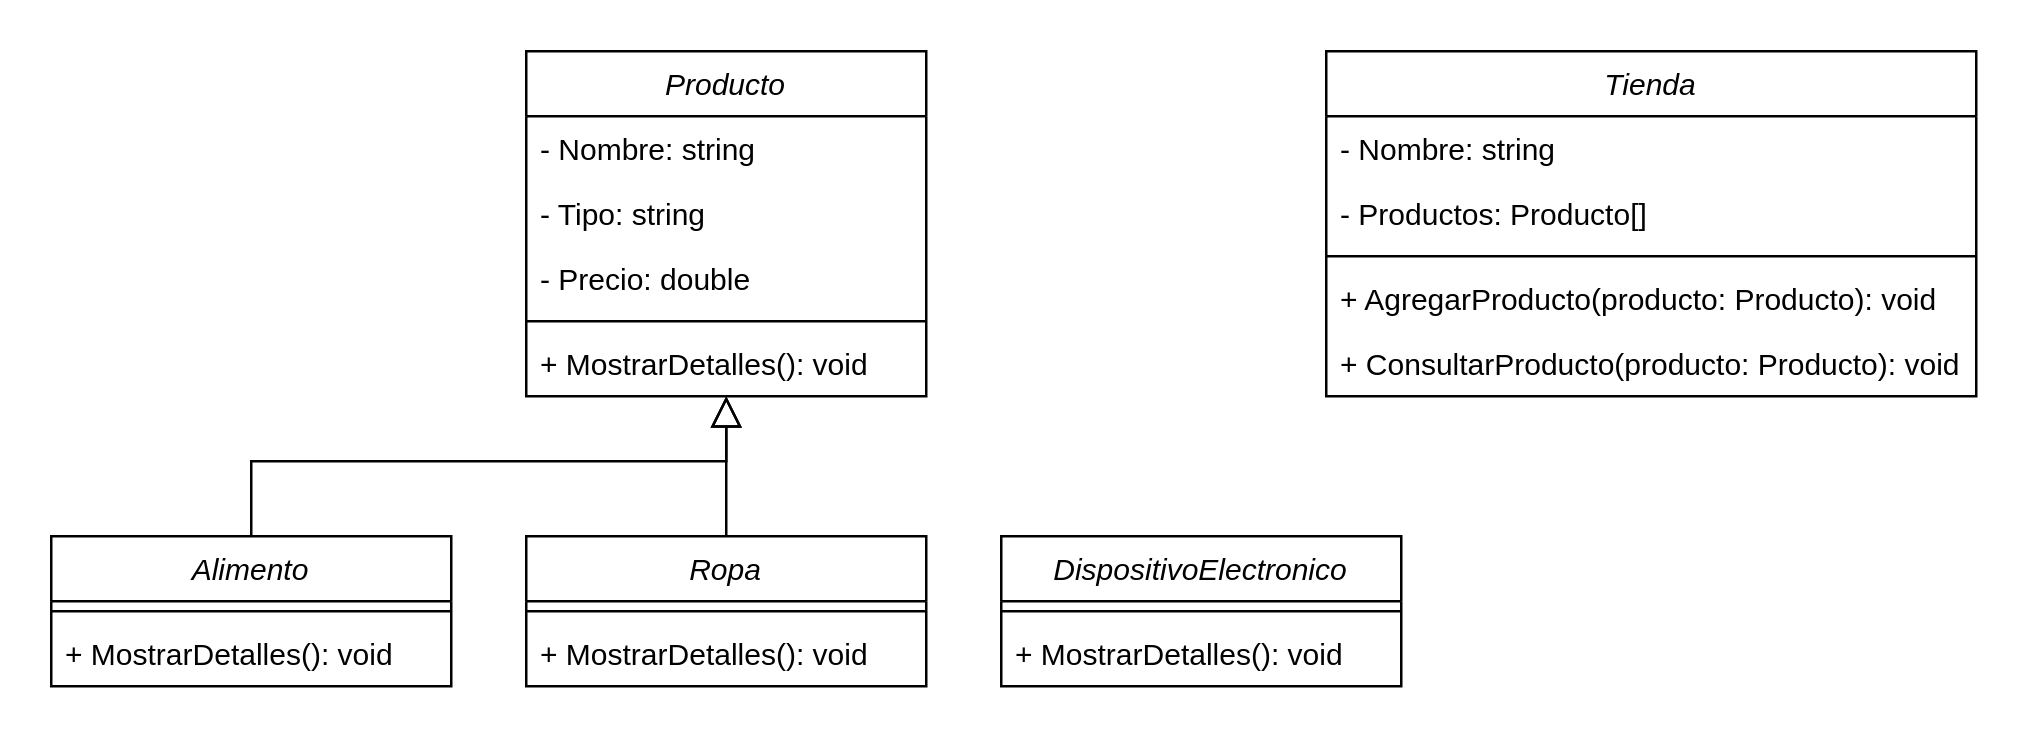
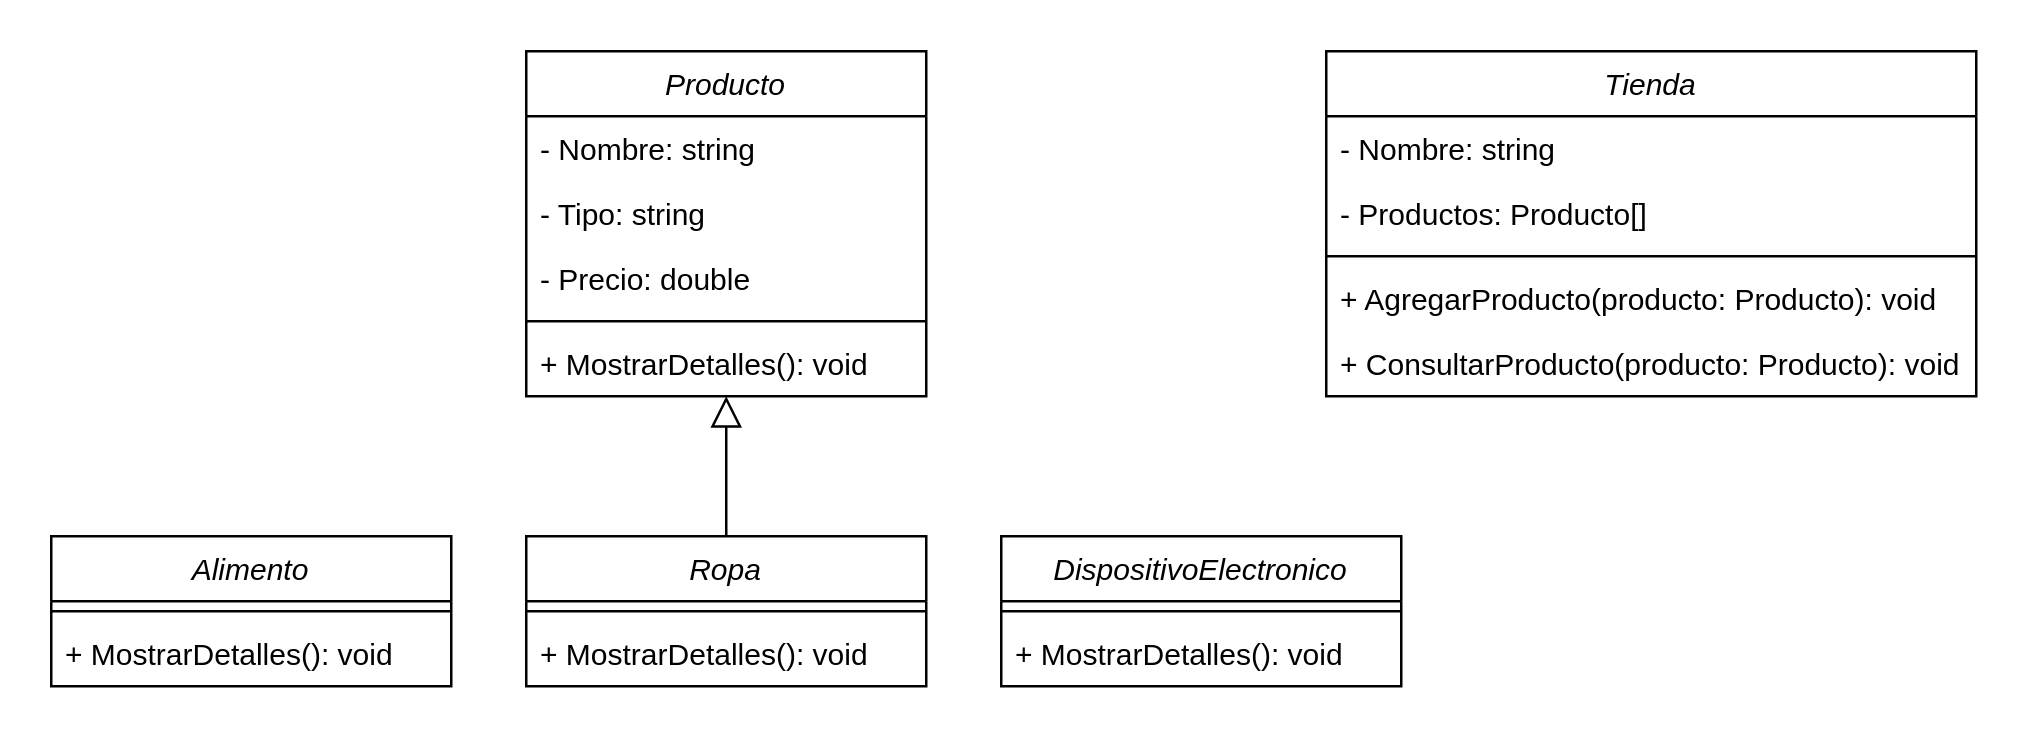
edge "Alimento" -> "Producto": removed
